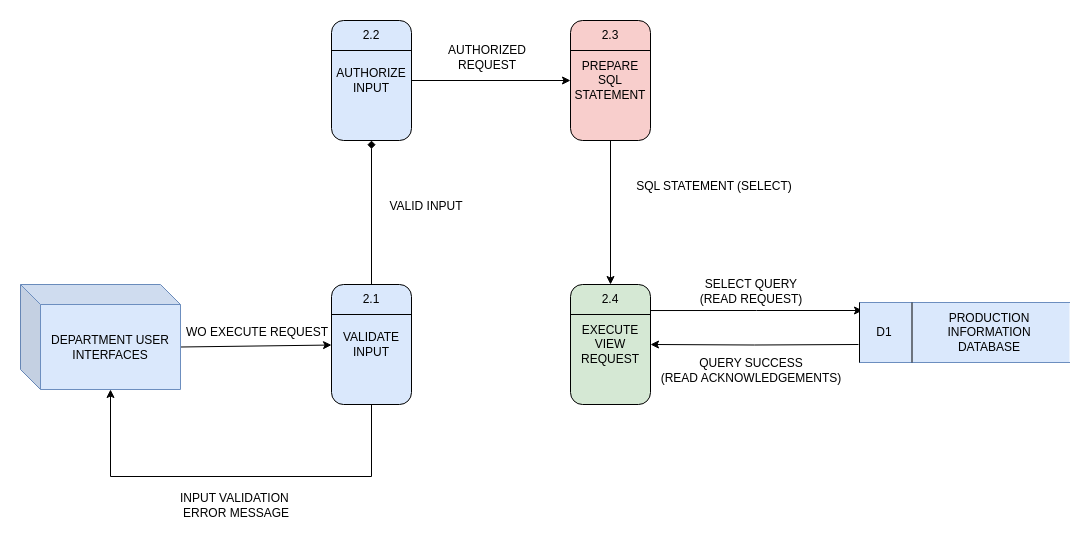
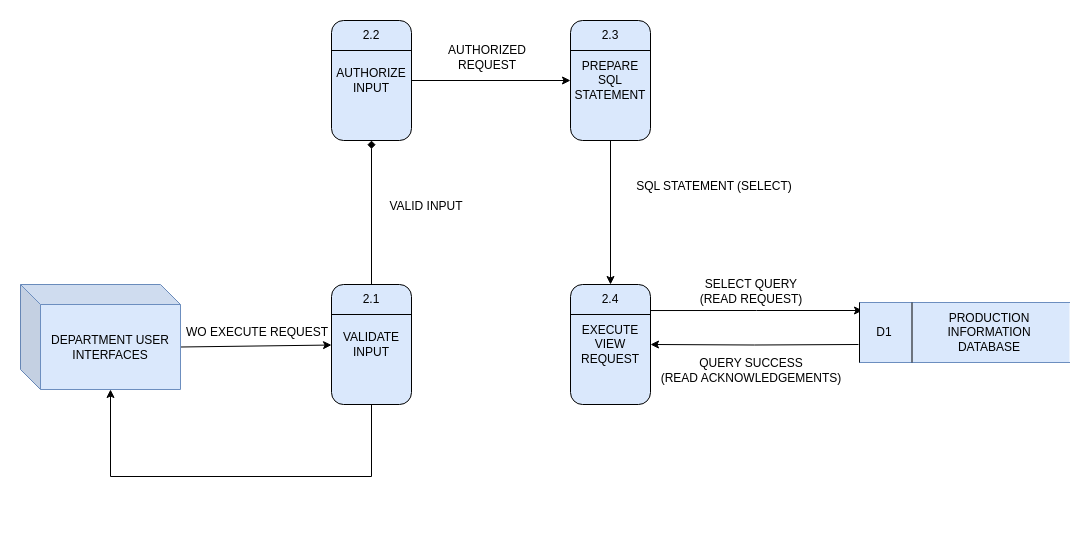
node "PREPARE SQL STATEMENT": fillcolor #f8cecc -> #dae8fc
node "EXECUTE VIEW REQUEST": fillcolor #d5e8d4 -> #dae8fc
node "INPUT VALIDATION ERROR MESSAGE": removed
